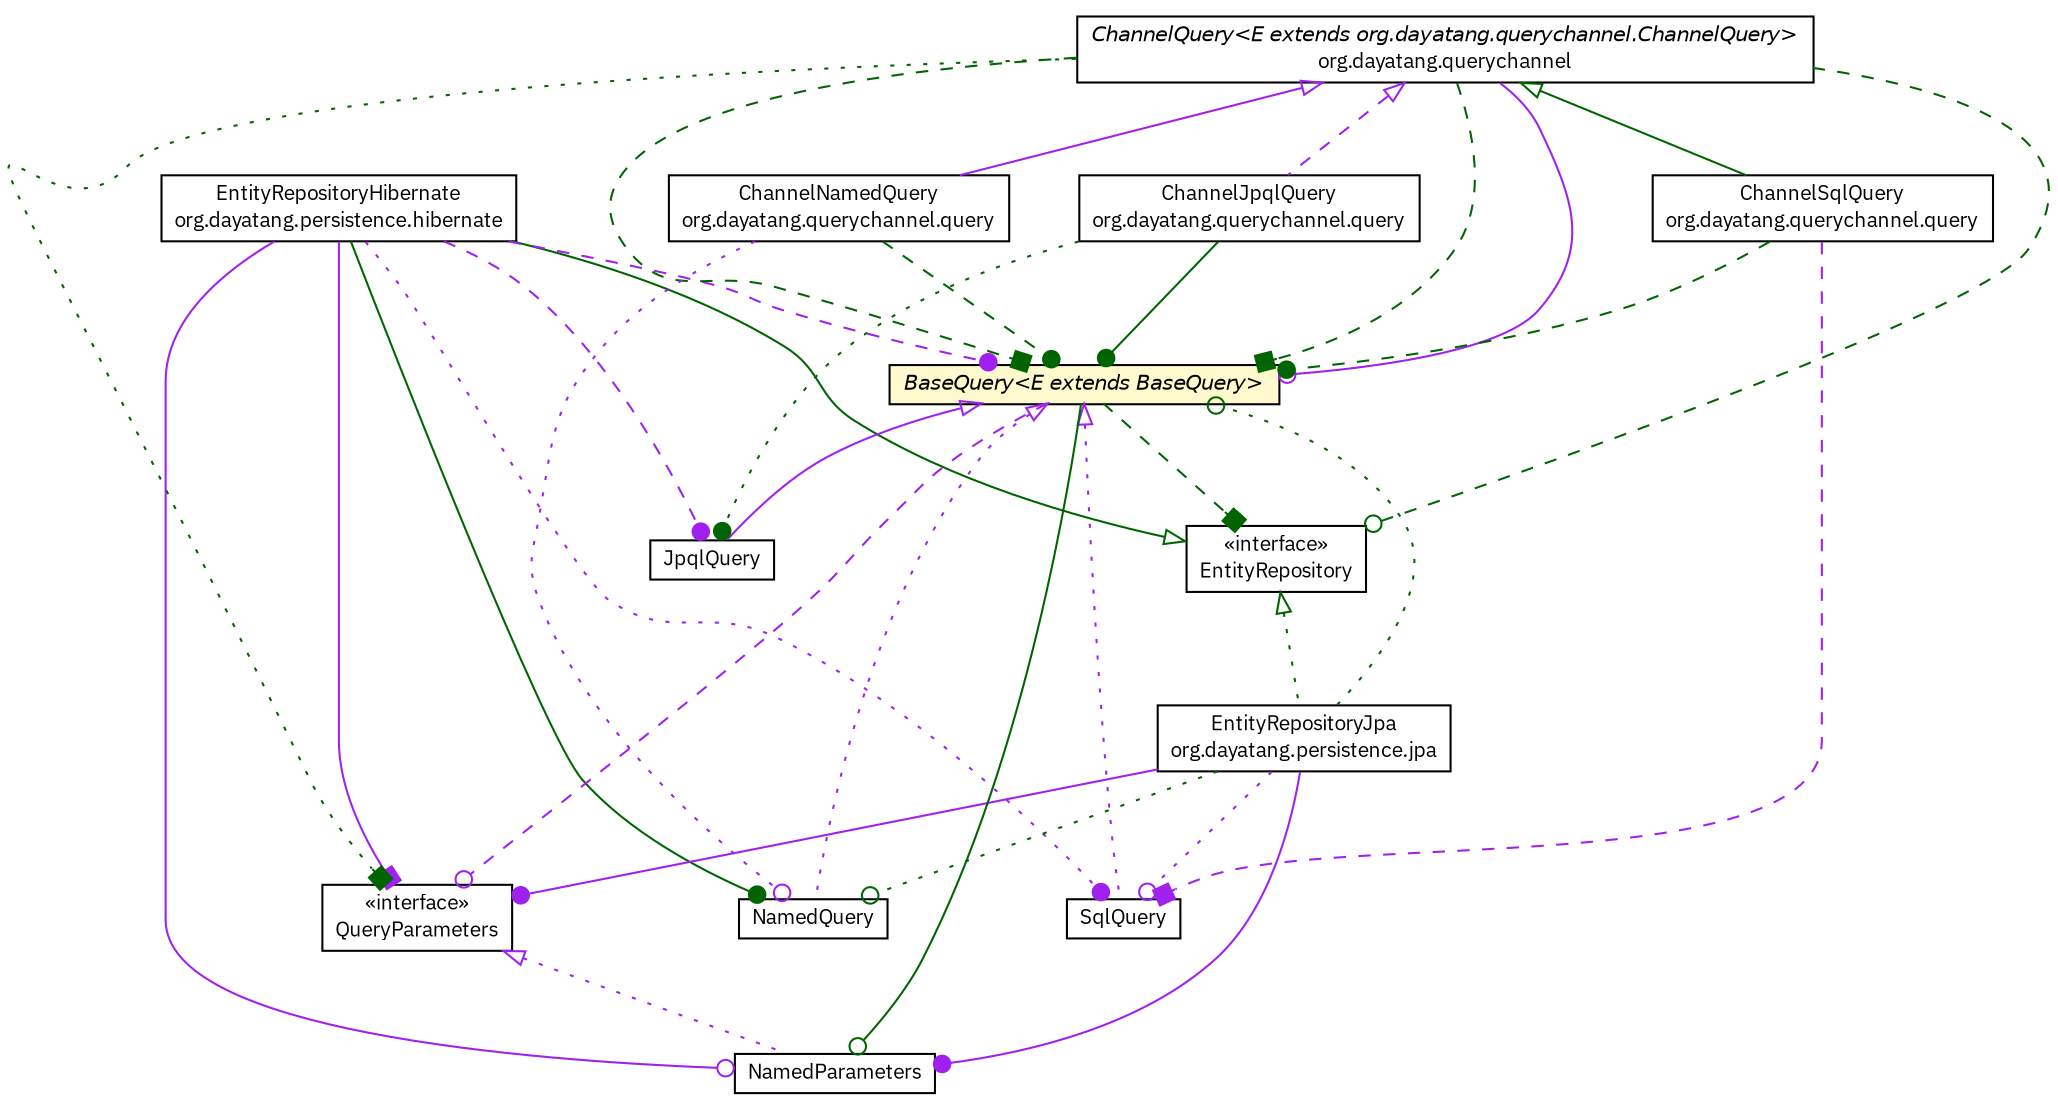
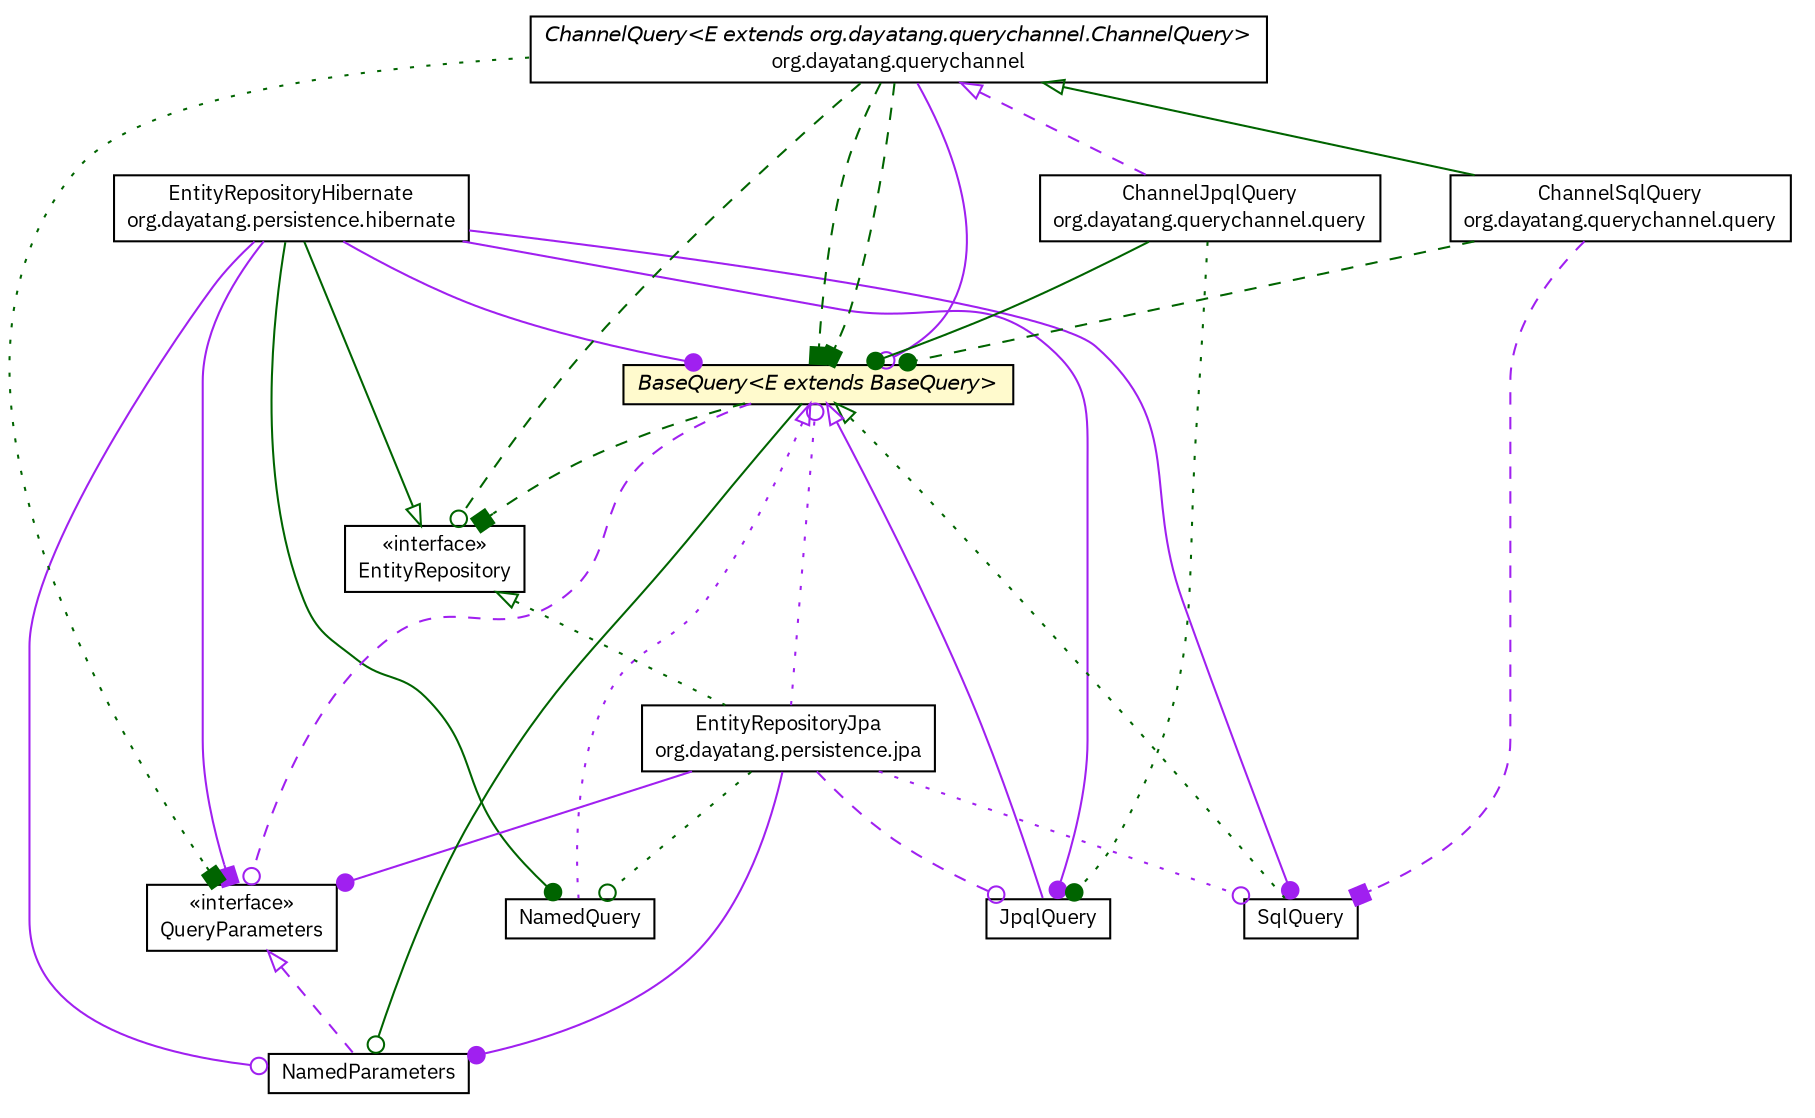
node "ChannelNamedQuery": removed
edge "EntityRepositoryHibernate" -> "BaseQuery<E extends BaseQuery>": style dashed -> solid
edge "EntityRepositoryHibernate" -> "JpqlQuery": style dashed -> solid
edge "EntityRepositoryJpa" -> "BaseQuery<E extends BaseQuery>": color darkgreen -> purple
edge "EntityRepositoryHibernate" -> "SqlQuery": style dotted -> solid
edge "SqlQuery" -> "BaseQuery<E extends BaseQuery>": color purple -> darkgreen
edge "EntityRepositoryJpa" -> "JpqlQuery": added
edge "NamedParameters" -> "QueryParameters": style dotted -> dashed
